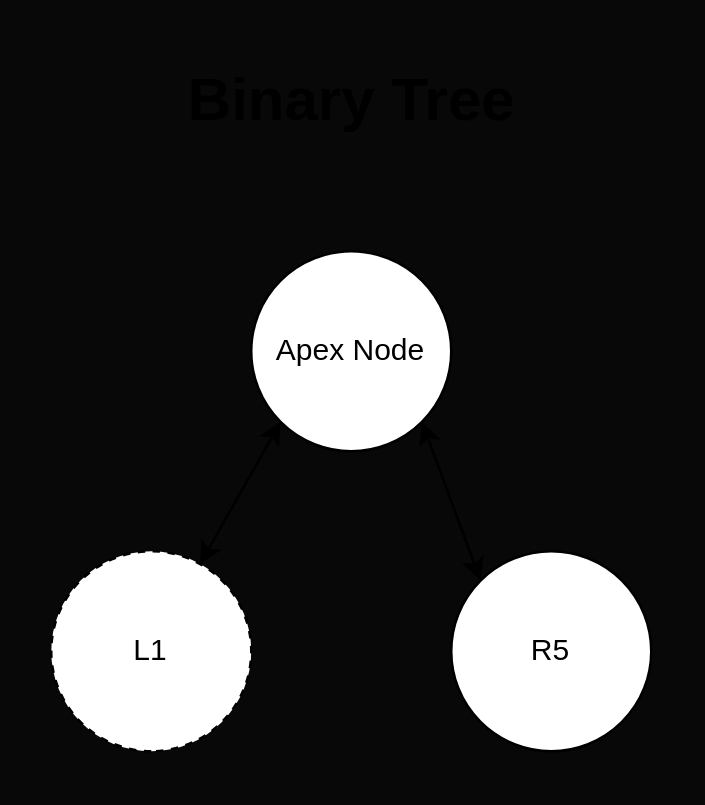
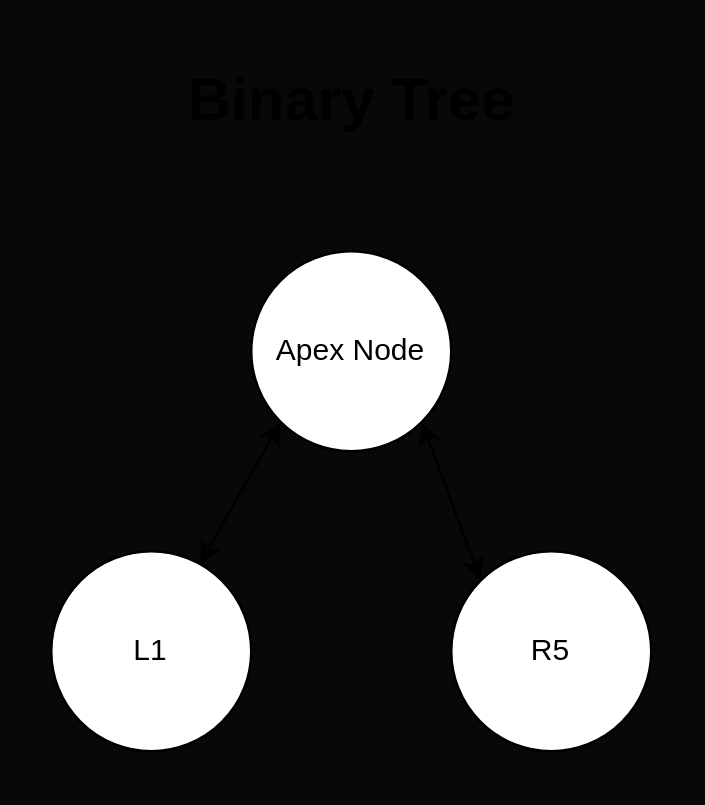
node "L1": style dashed -> solid
